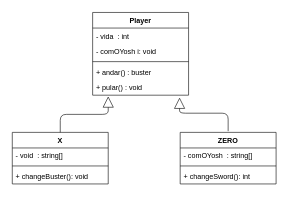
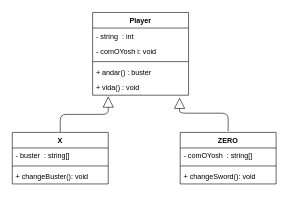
node "- vida : int": label "- vida : int" -> "- string : int"
node "+ pular() : void": label "+ pular() : void" -> "+ vida() : void"
node "- void : string[]": label "- void : string[]" -> "- buster : string[]"
node "+ changeSword(): int": label "+ changeSword(): int" -> "+ changeSword(): void"
